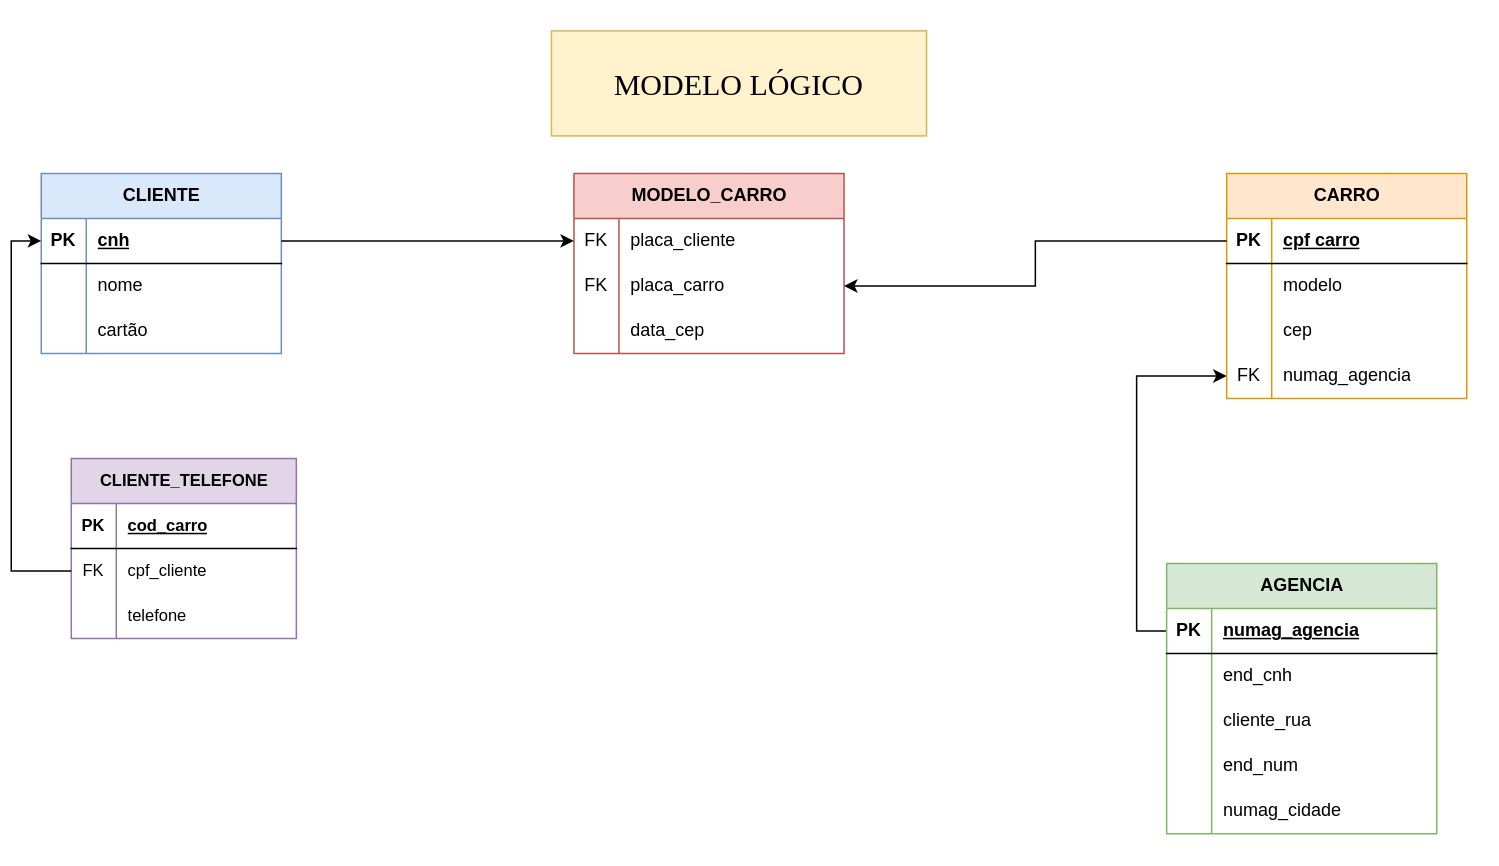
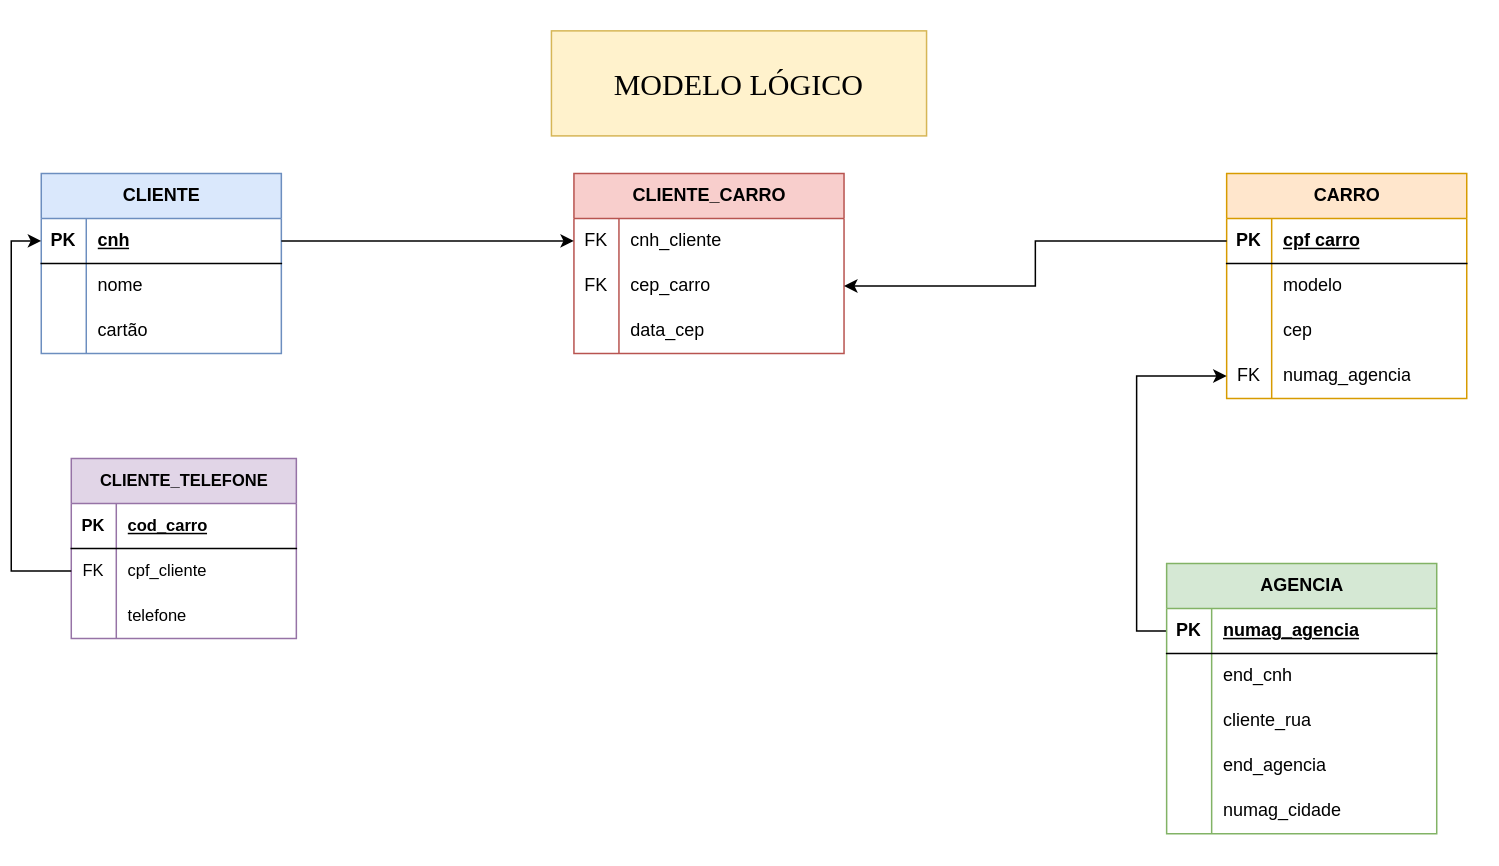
node "MODELO_CARRO": label "MODELO_CARRO" -> "CLIENTE_CARRO"
node "placa_cliente": label "placa_cliente" -> "cnh_cliente"
node "placa_carro": label "placa_carro" -> "cep_carro"
node "end_num": label "end_num" -> "end_agencia"
